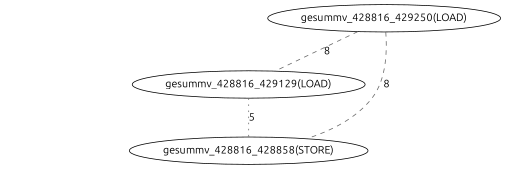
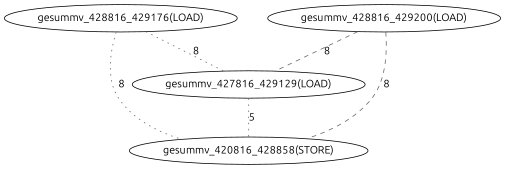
node "gesummv_428816_429176(LOAD)": added
node "gesummv_428816_429250(LOAD)": label "gesummv_428816_429250(LOAD)" -> "gesummv_428816_429200(LOAD)"
node "gesummv_428816_429129(LOAD)": label "gesummv_428816_429129(LOAD)" -> "gesummv_427816_429129(LOAD)"
node "gesummv_428816_428858(STORE)": label "gesummv_428816_428858(STORE)" -> "gesummv_420816_428858(STORE)"
